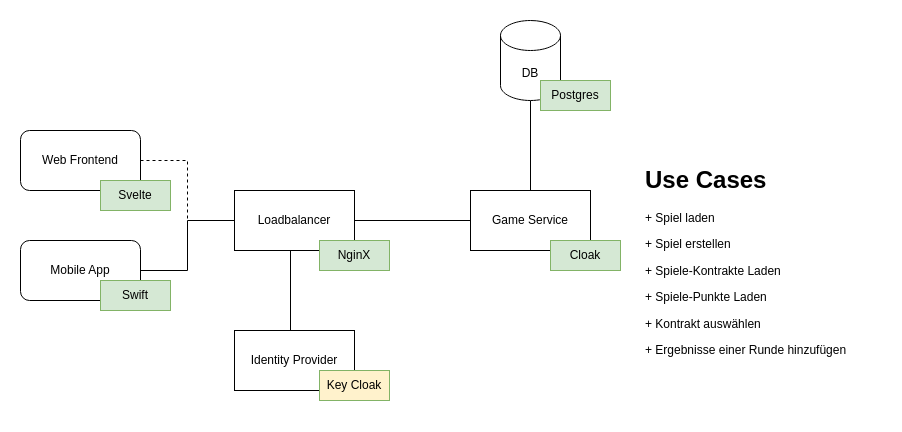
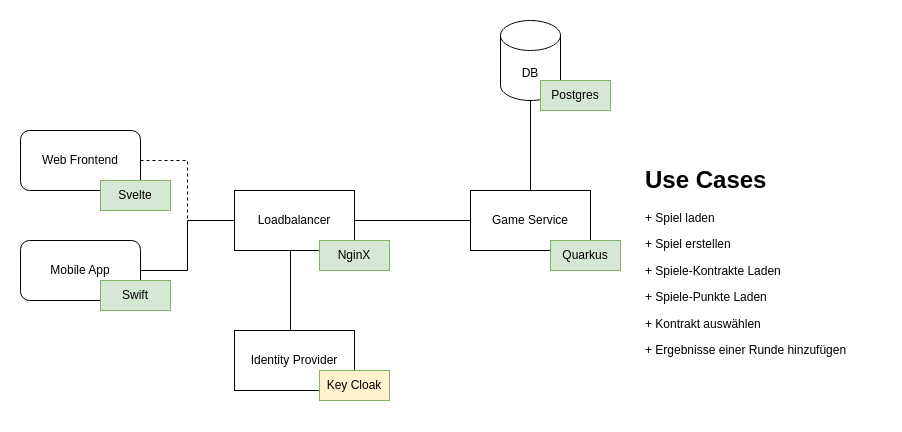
node "Cloak": label "Cloak" -> "Quarkus"
